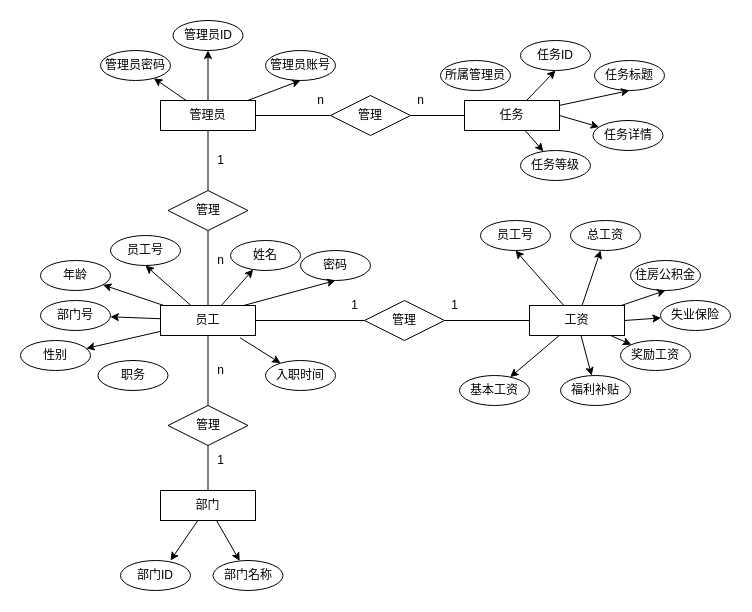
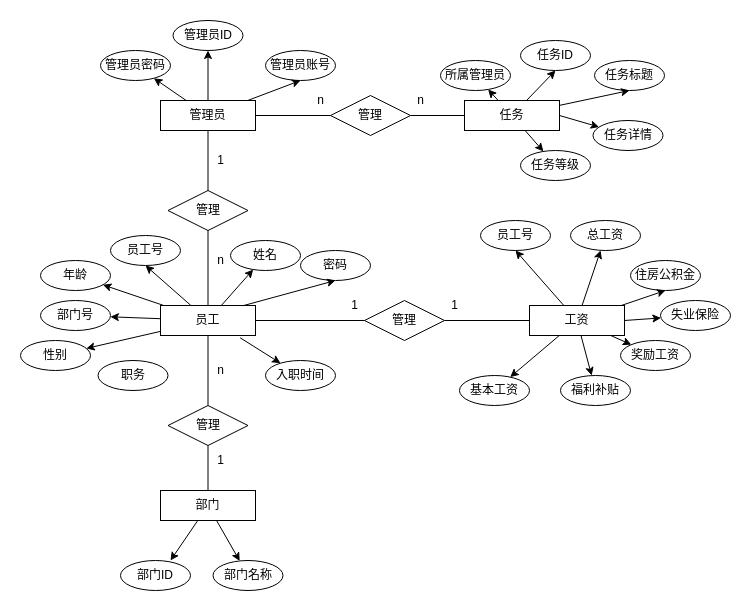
edge "任务" -> "所属管理员": added
